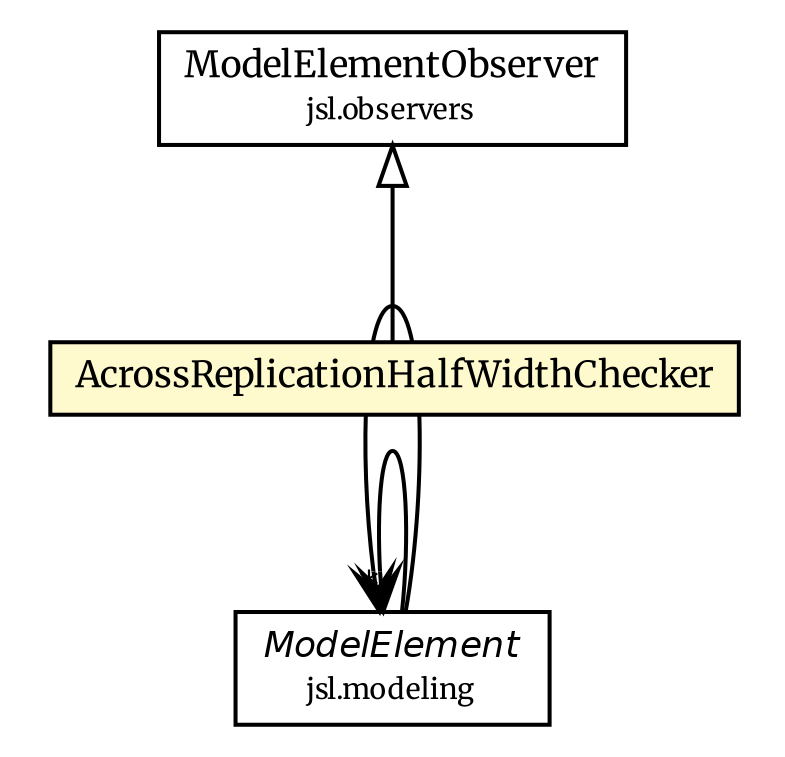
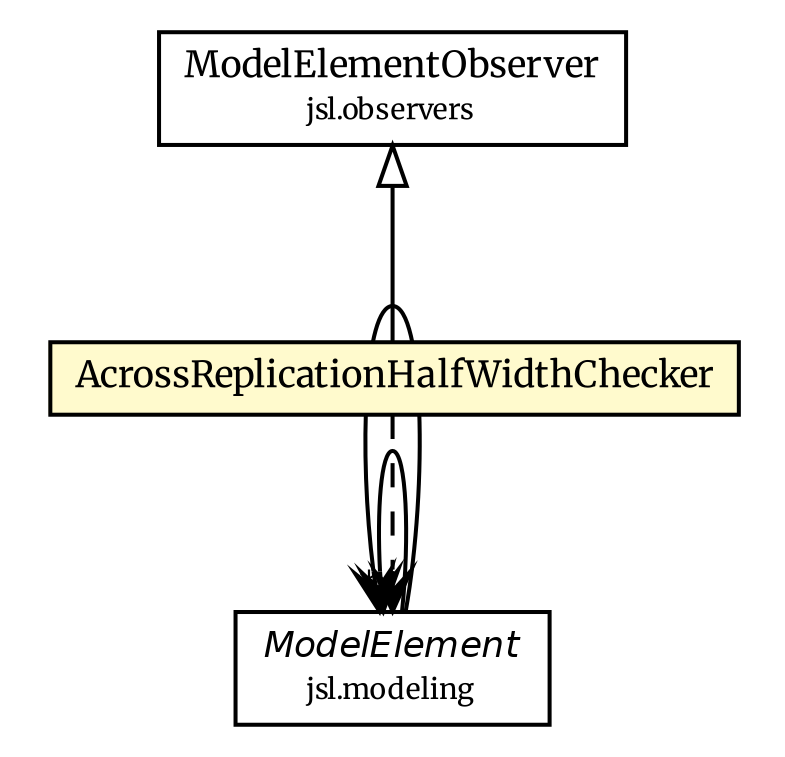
edge "AcrossReplicationHalfWidthChecker" -> "ModelElement": added
